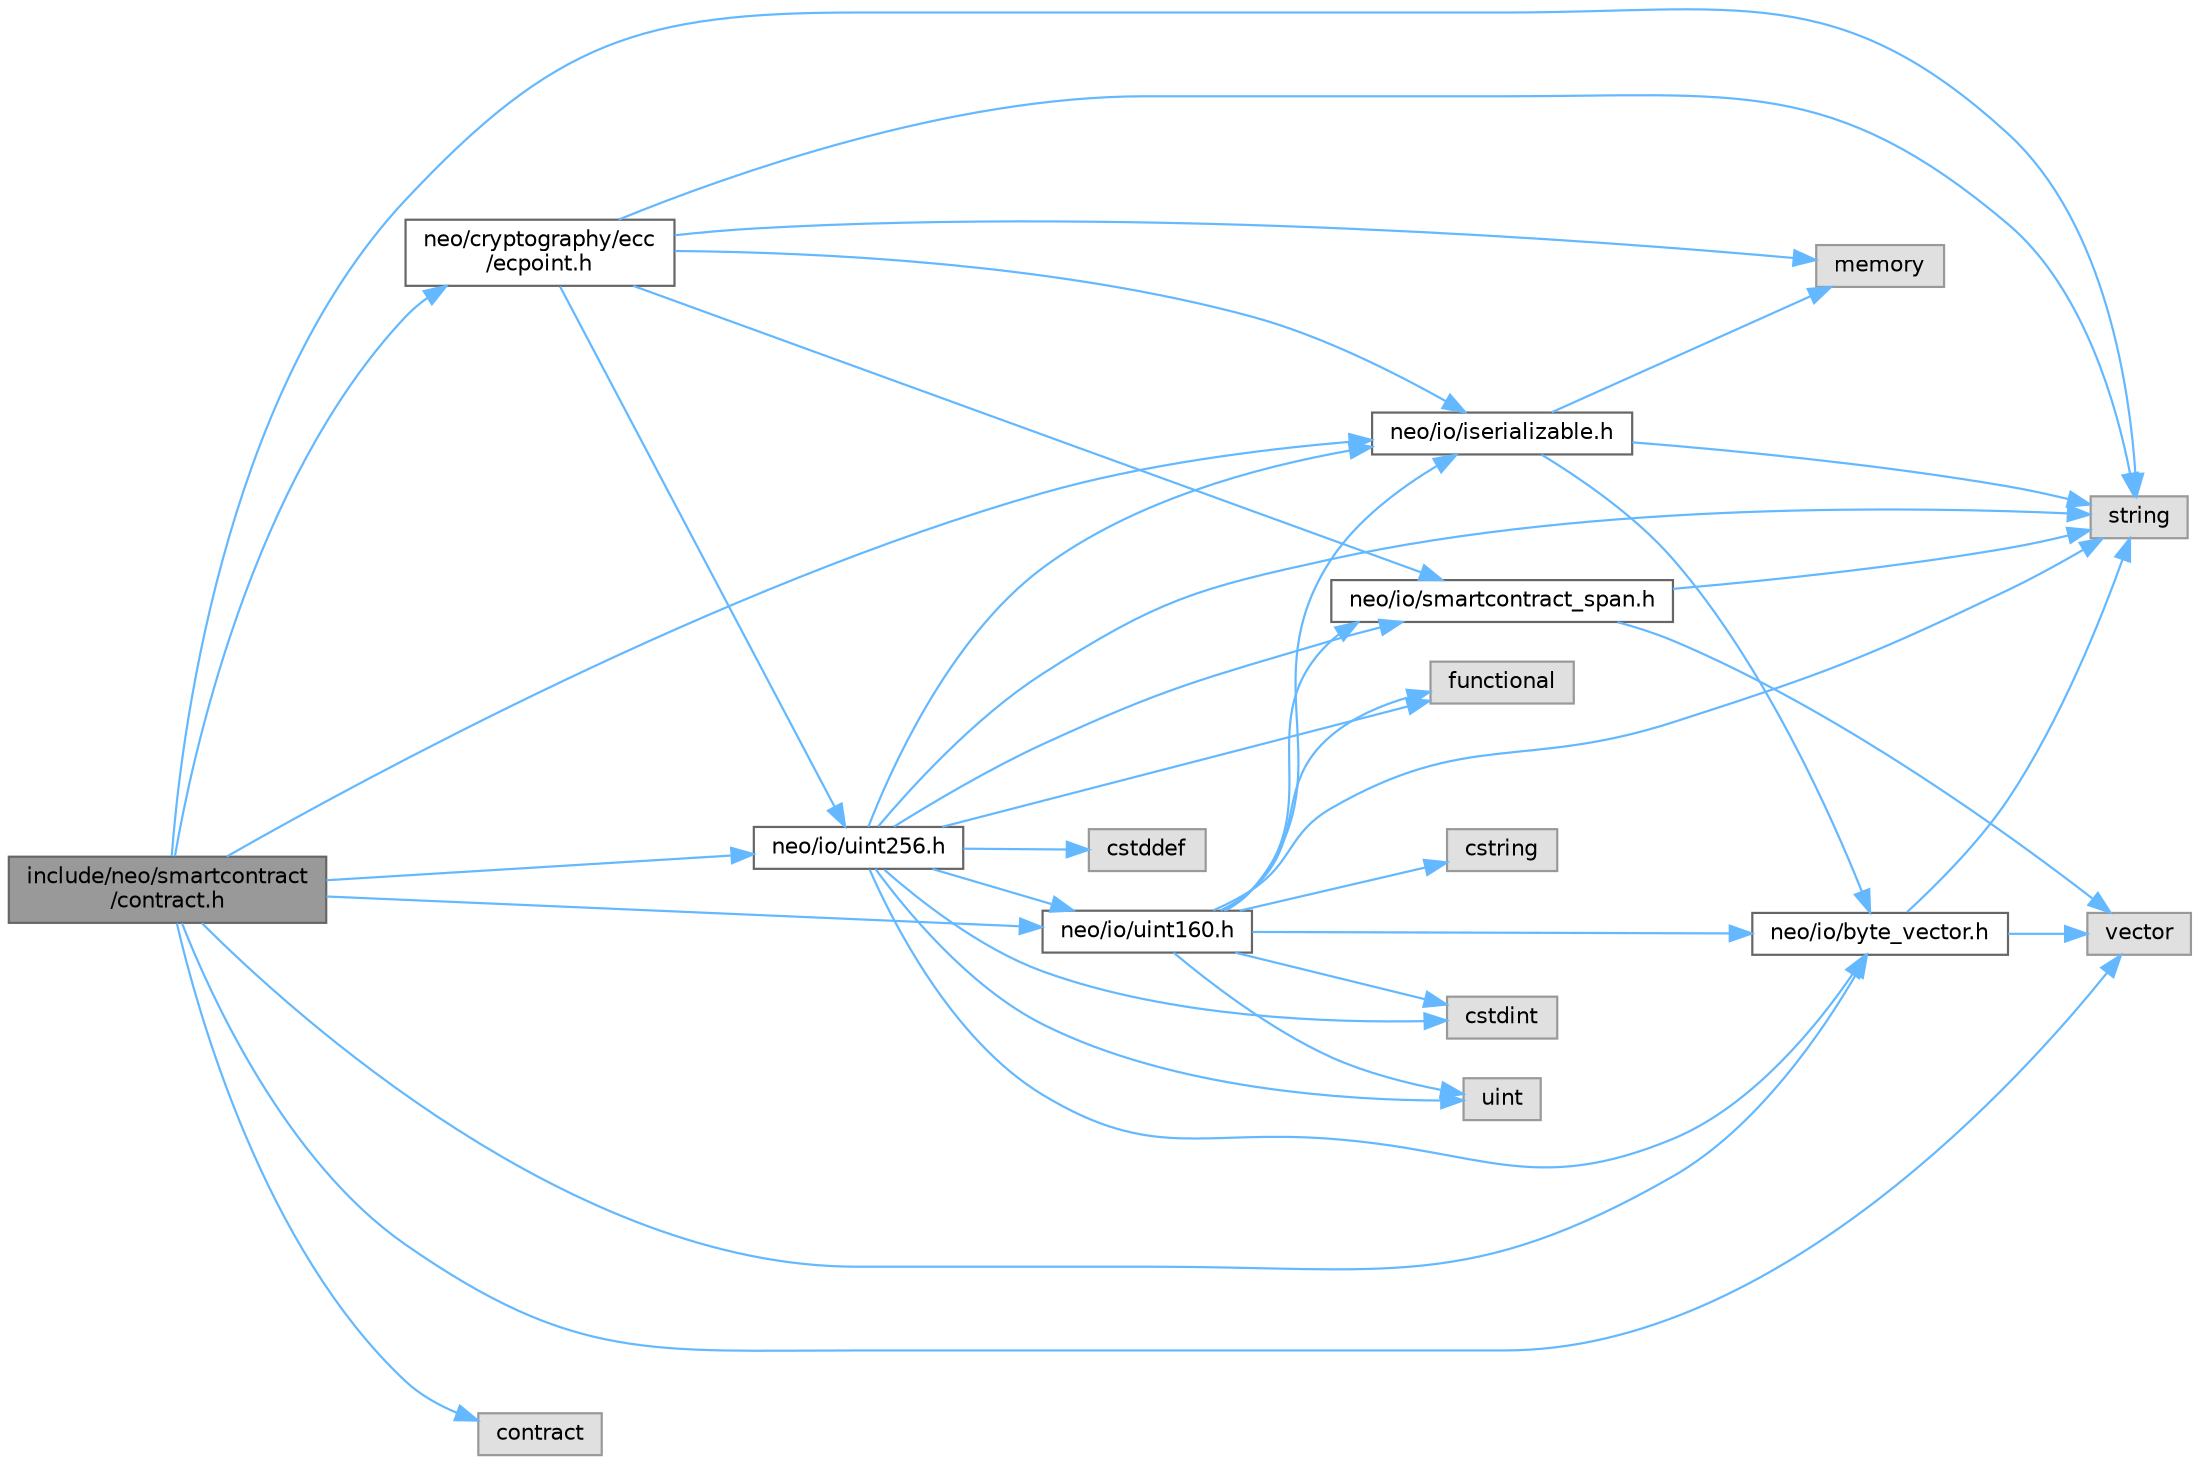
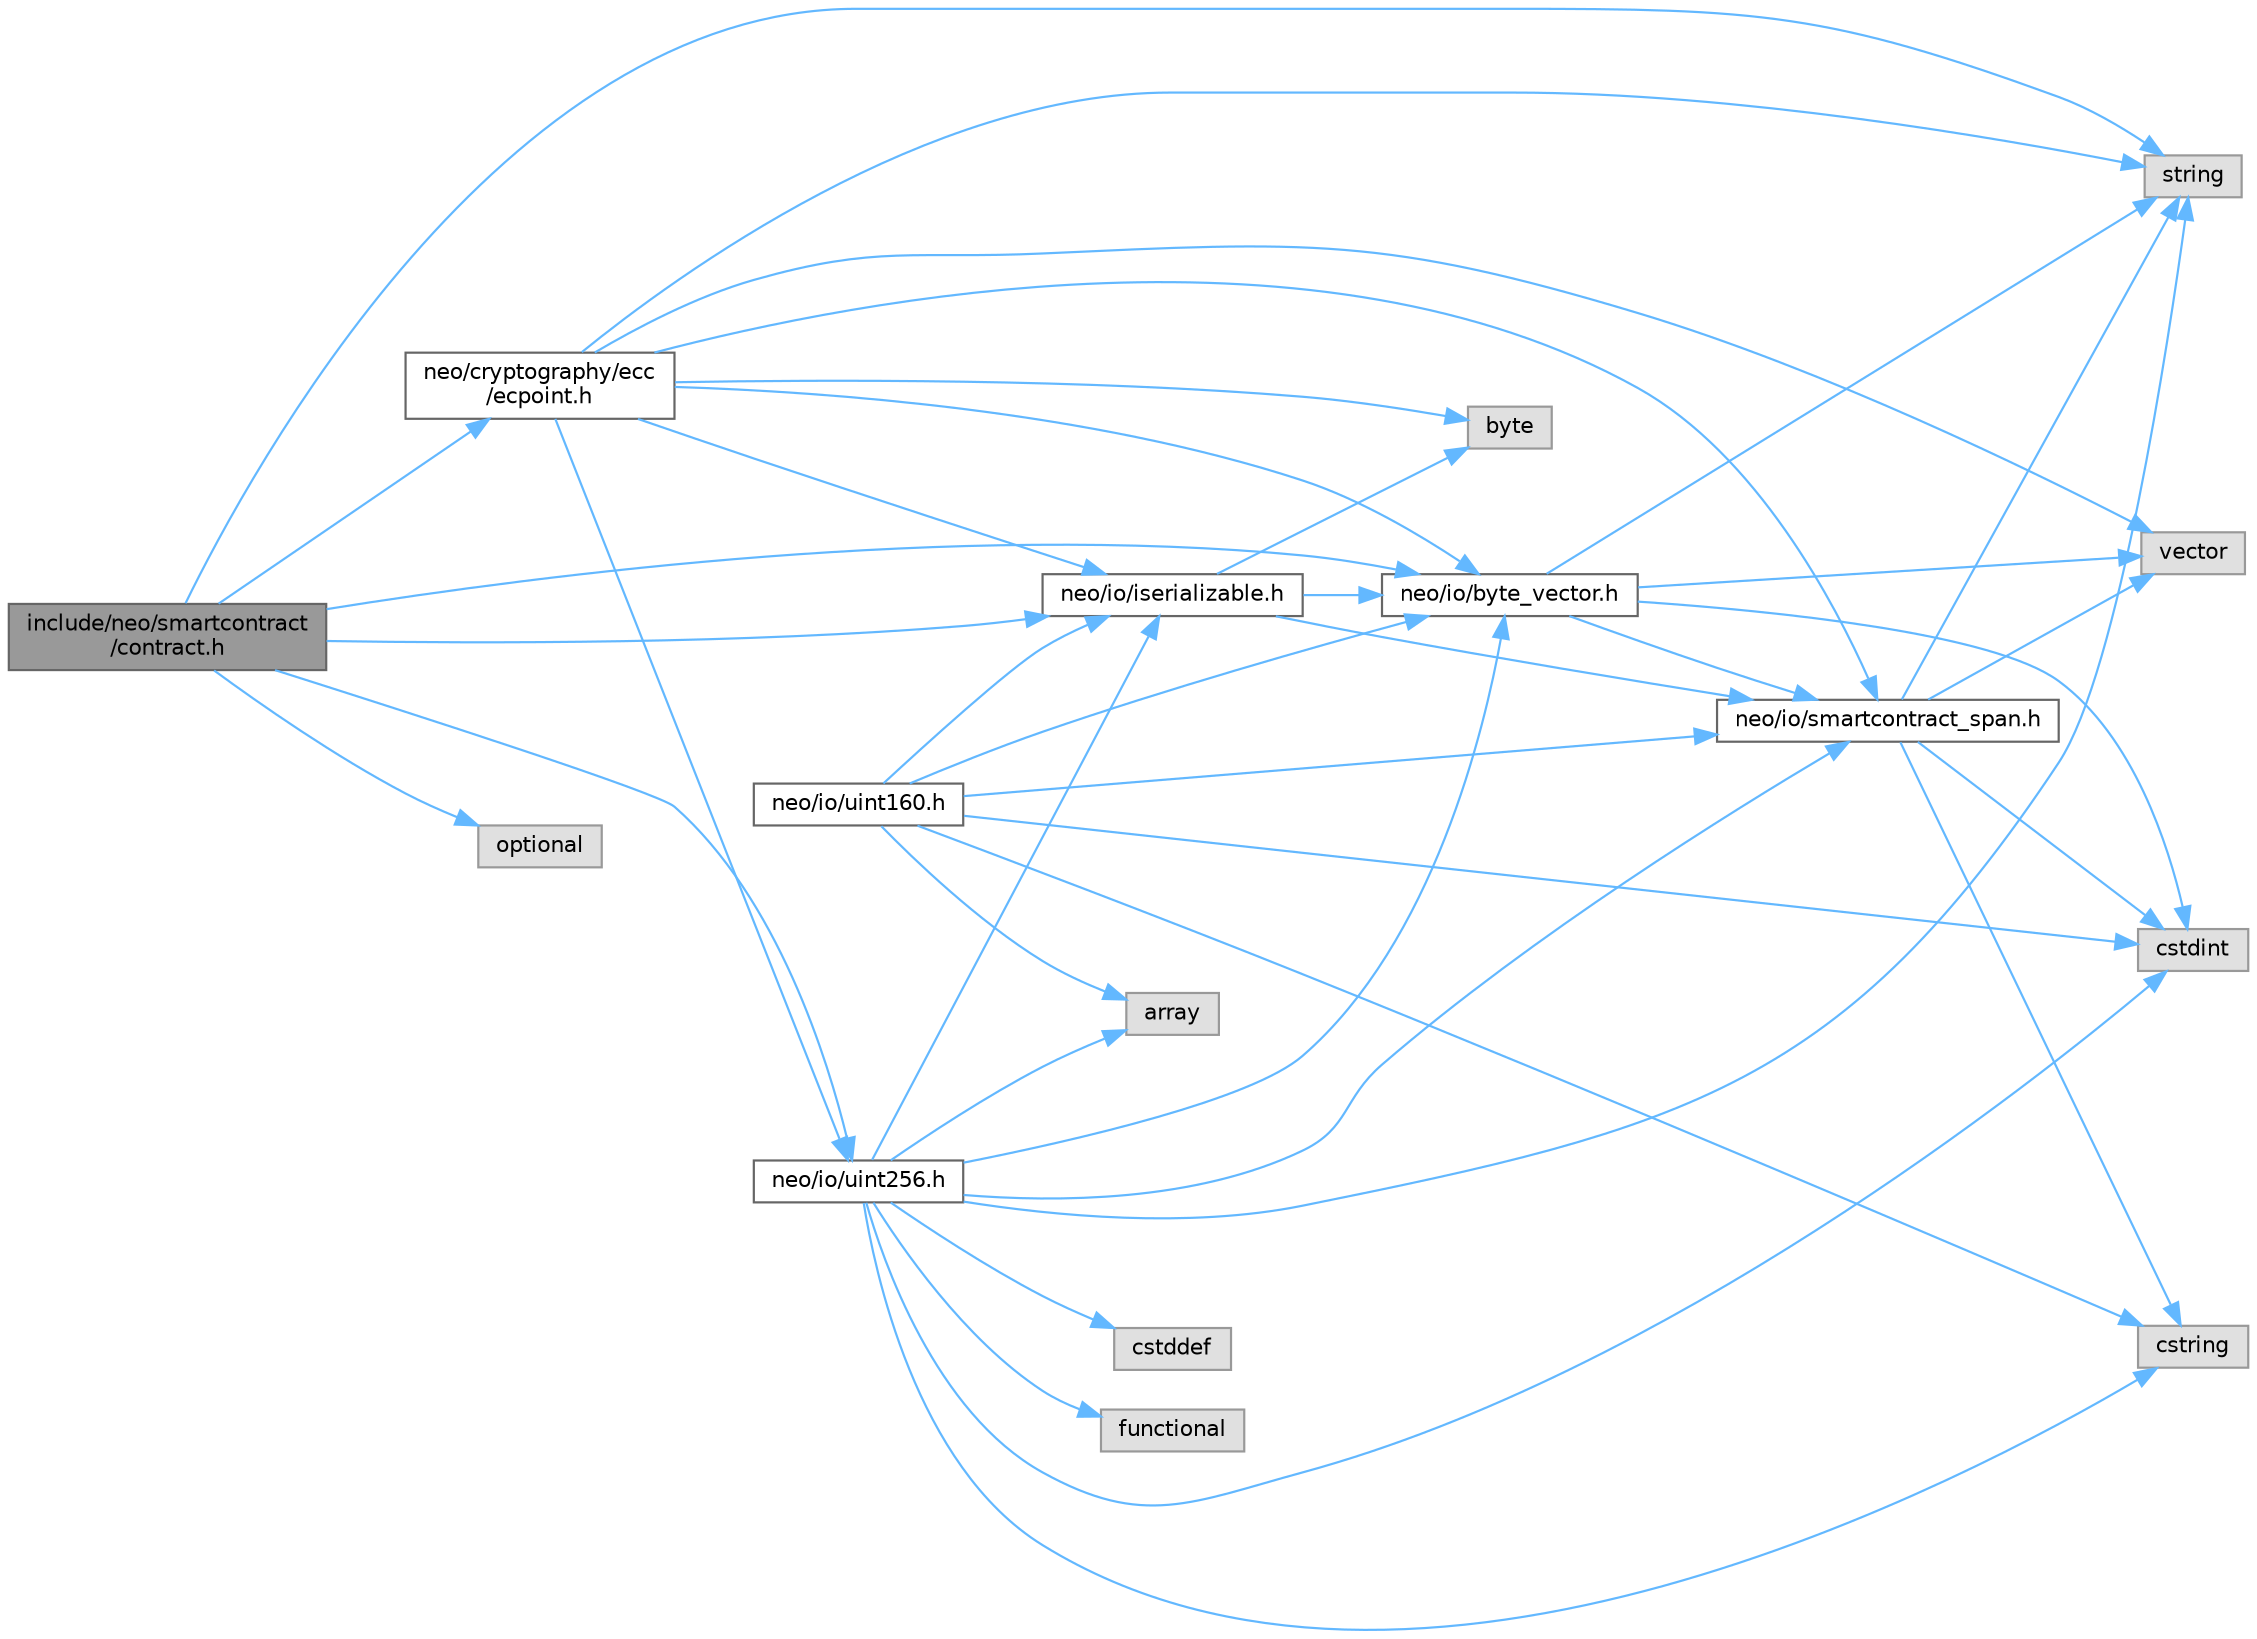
node "memory": label "memory" -> "byte"
edge "neo/cryptography/ecc /ecpoint.h" -> "neo/io/byte_vector.h": added
edge "neo/io/iserializable.h" -> "string": now "neo/io/iserializable.h" -> "neo/io/smartcontract_span.h"
edge "neo/io/byte_vector.h" -> "cstdint": added
edge "neo/io/byte_vector.h" -> "neo/io/smartcontract_span.h": added
edge "neo/io/uint160.h" -> "string": removed
edge "neo/io/uint160.h" -> "functional": removed
edge "neo/io/smartcontract_span.h" -> "cstdint": added
edge "neo/io/uint256.h" -> "neo/io/uint160.h": now "neo/io/uint256.h" -> "cstring"
edge "include/neo/smartcontract /contract.h" -> "neo/io/uint160.h": removed
edge "neo/io/smartcontract_span.h" -> "cstring": added
node "uint": label "uint" -> "array"
edge "include/neo/smartcontract /contract.h" -> "vector": now "neo/cryptography/ecc /ecpoint.h" -> "vector"
node "contract": label "contract" -> "optional"
